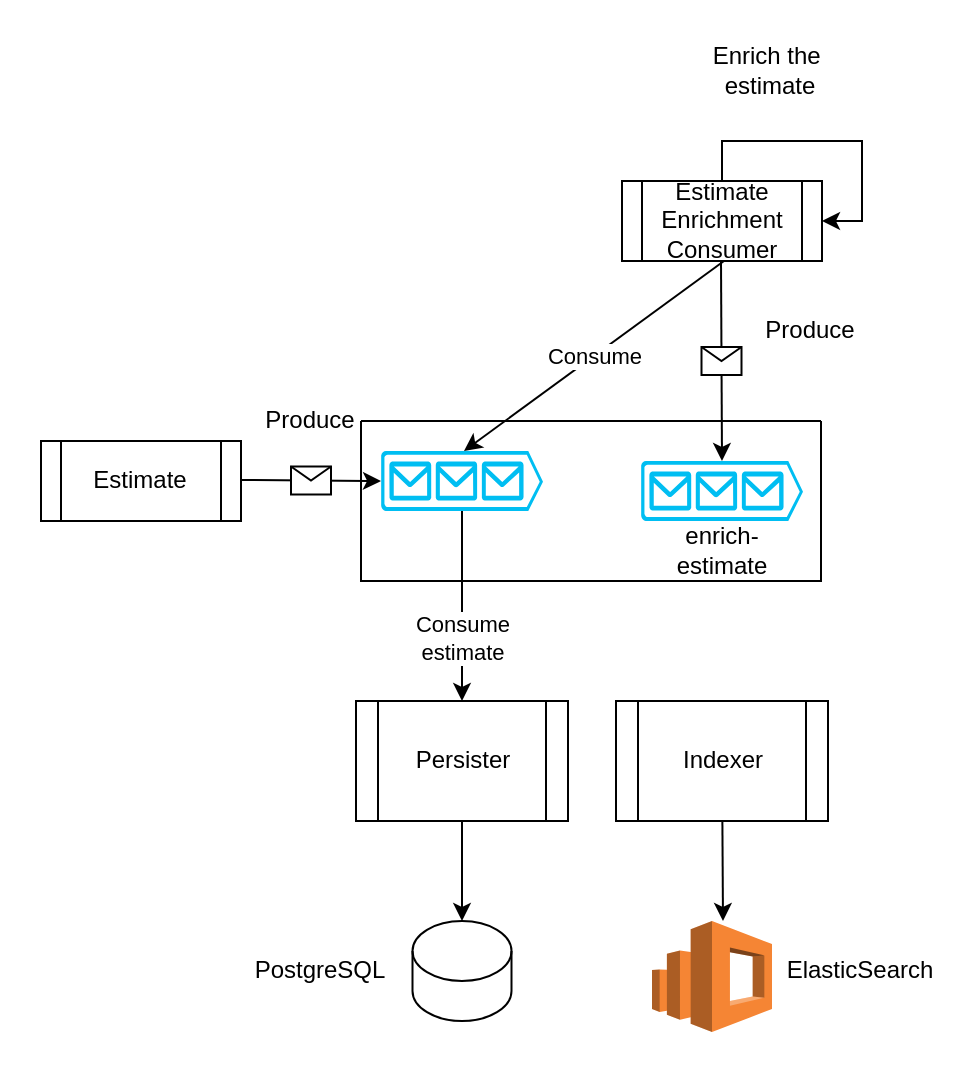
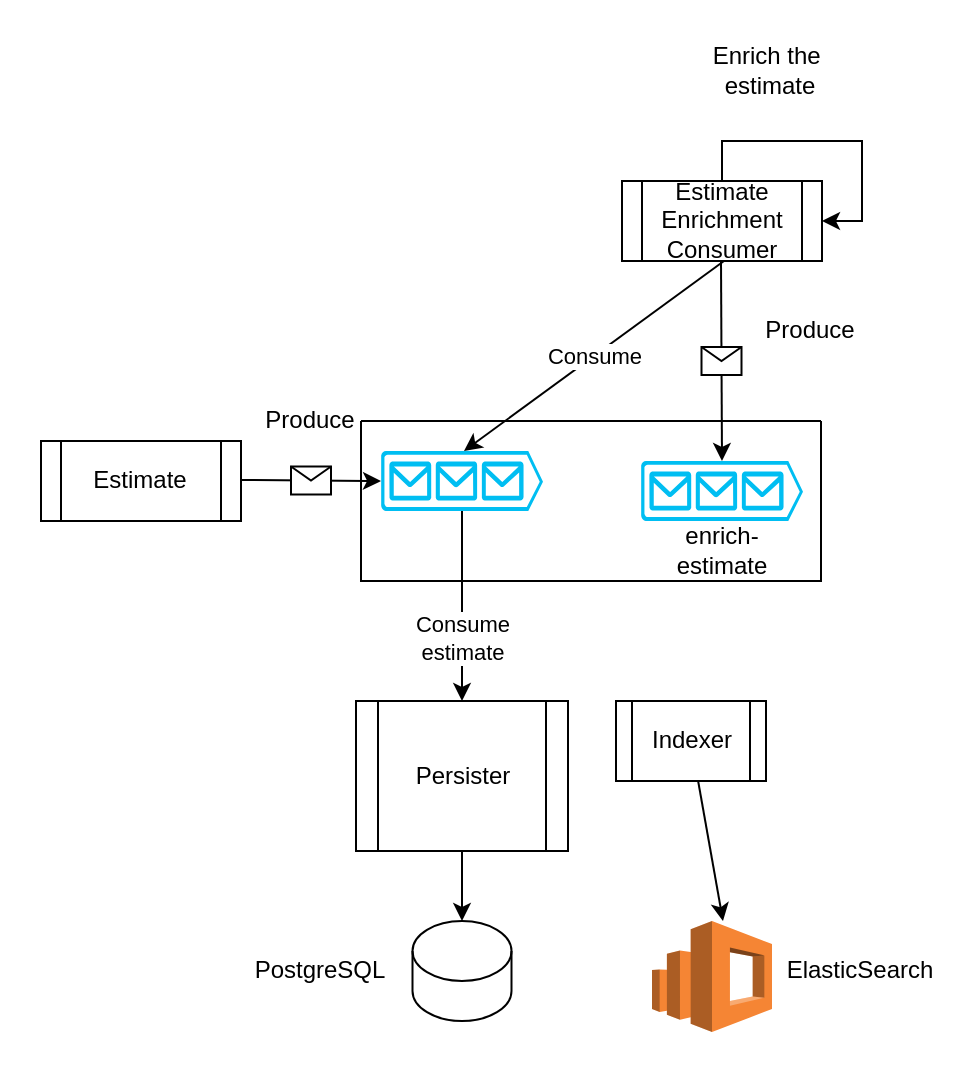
node "Persister": size 212x120 -> 212x150
node "Indexer": size 212x120 -> 150x80
